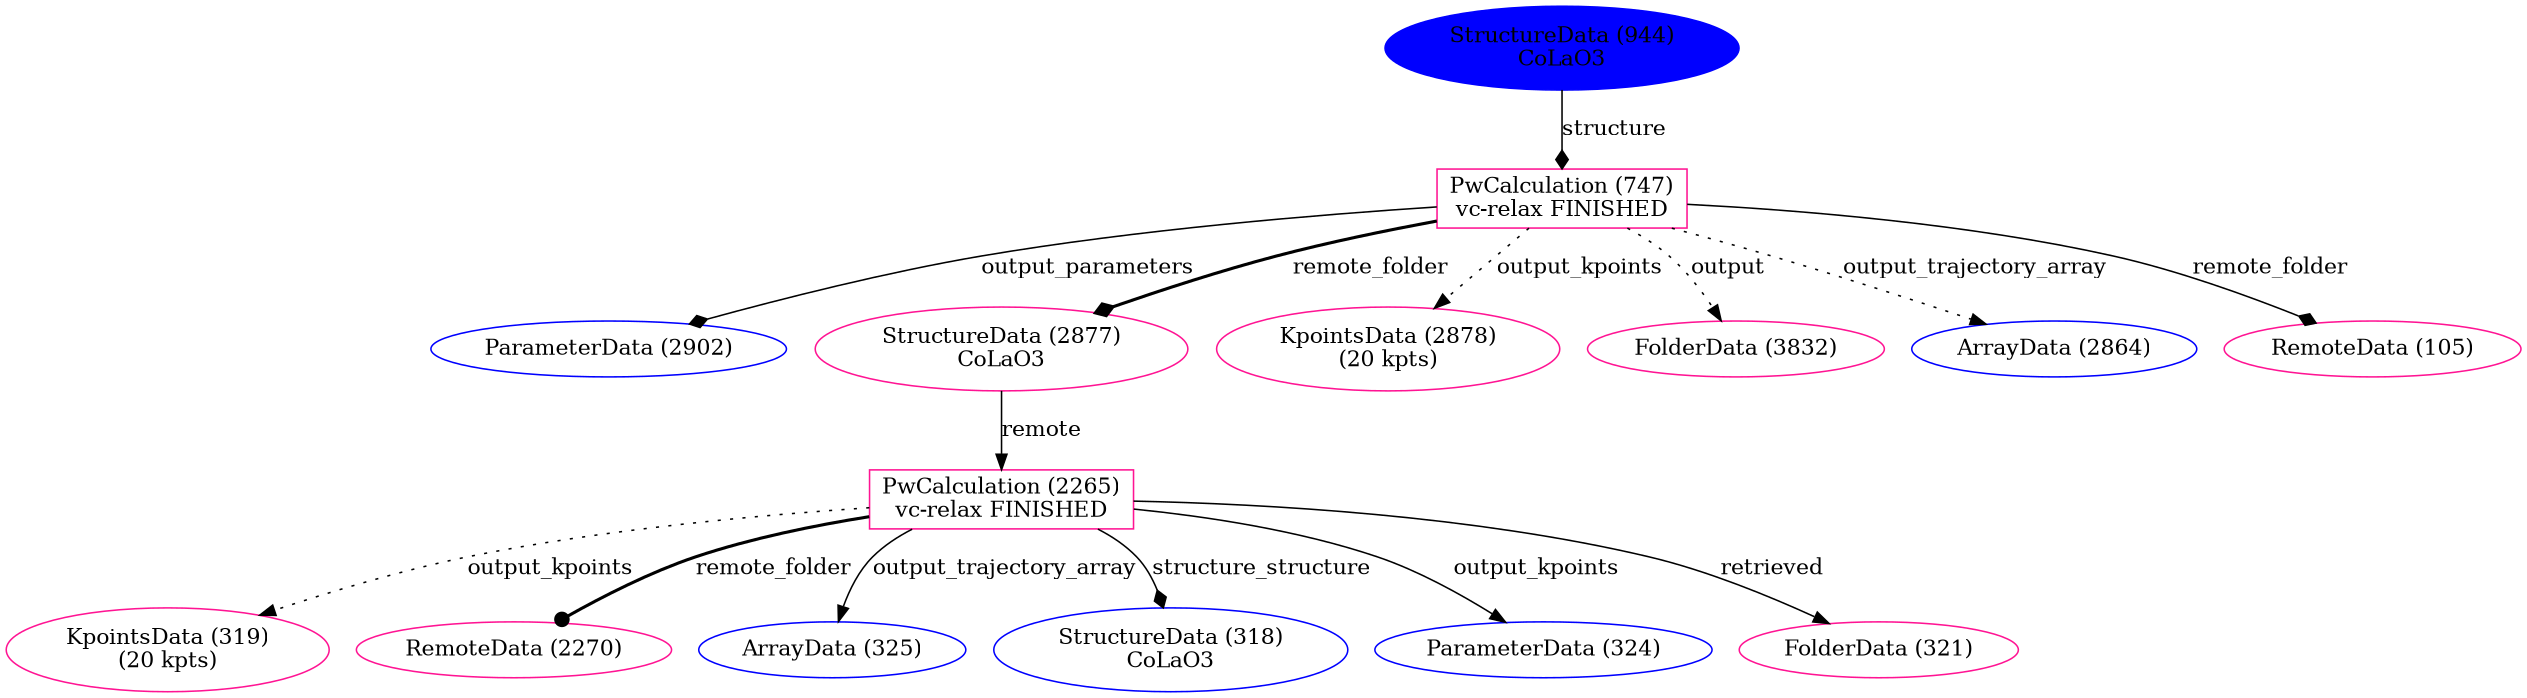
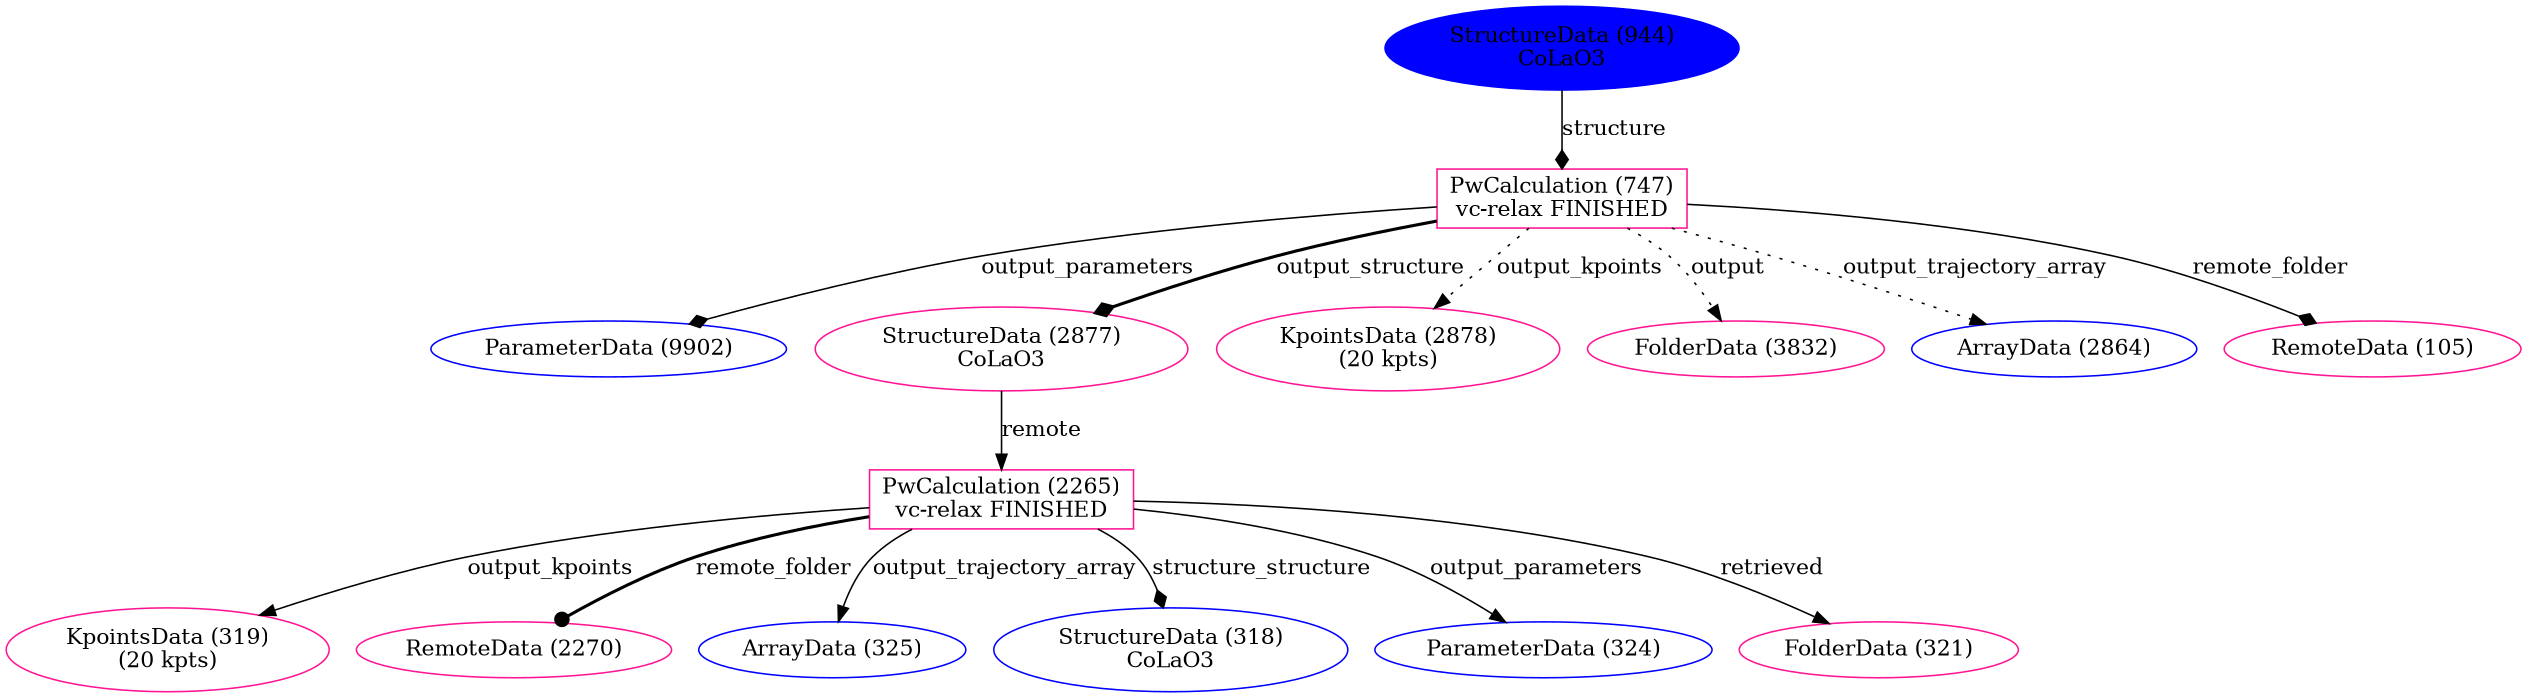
edge "PwCalculation (747) vc-relax FINISHED" -> "StructureData (2877) CoLaO3": label "remote_folder" -> "output_structure"
node "ParameterData (2902)": label "ParameterData (2902)" -> "ParameterData (9902)"
edge "PwCalculation (2265) vc-relax FINISHED" -> "KpointsData (319) (20 kpts)": style dotted -> solid
edge "PwCalculation (2265) vc-relax FINISHED" -> "ParameterData (324)": label "output_kpoints" -> "output_parameters"
